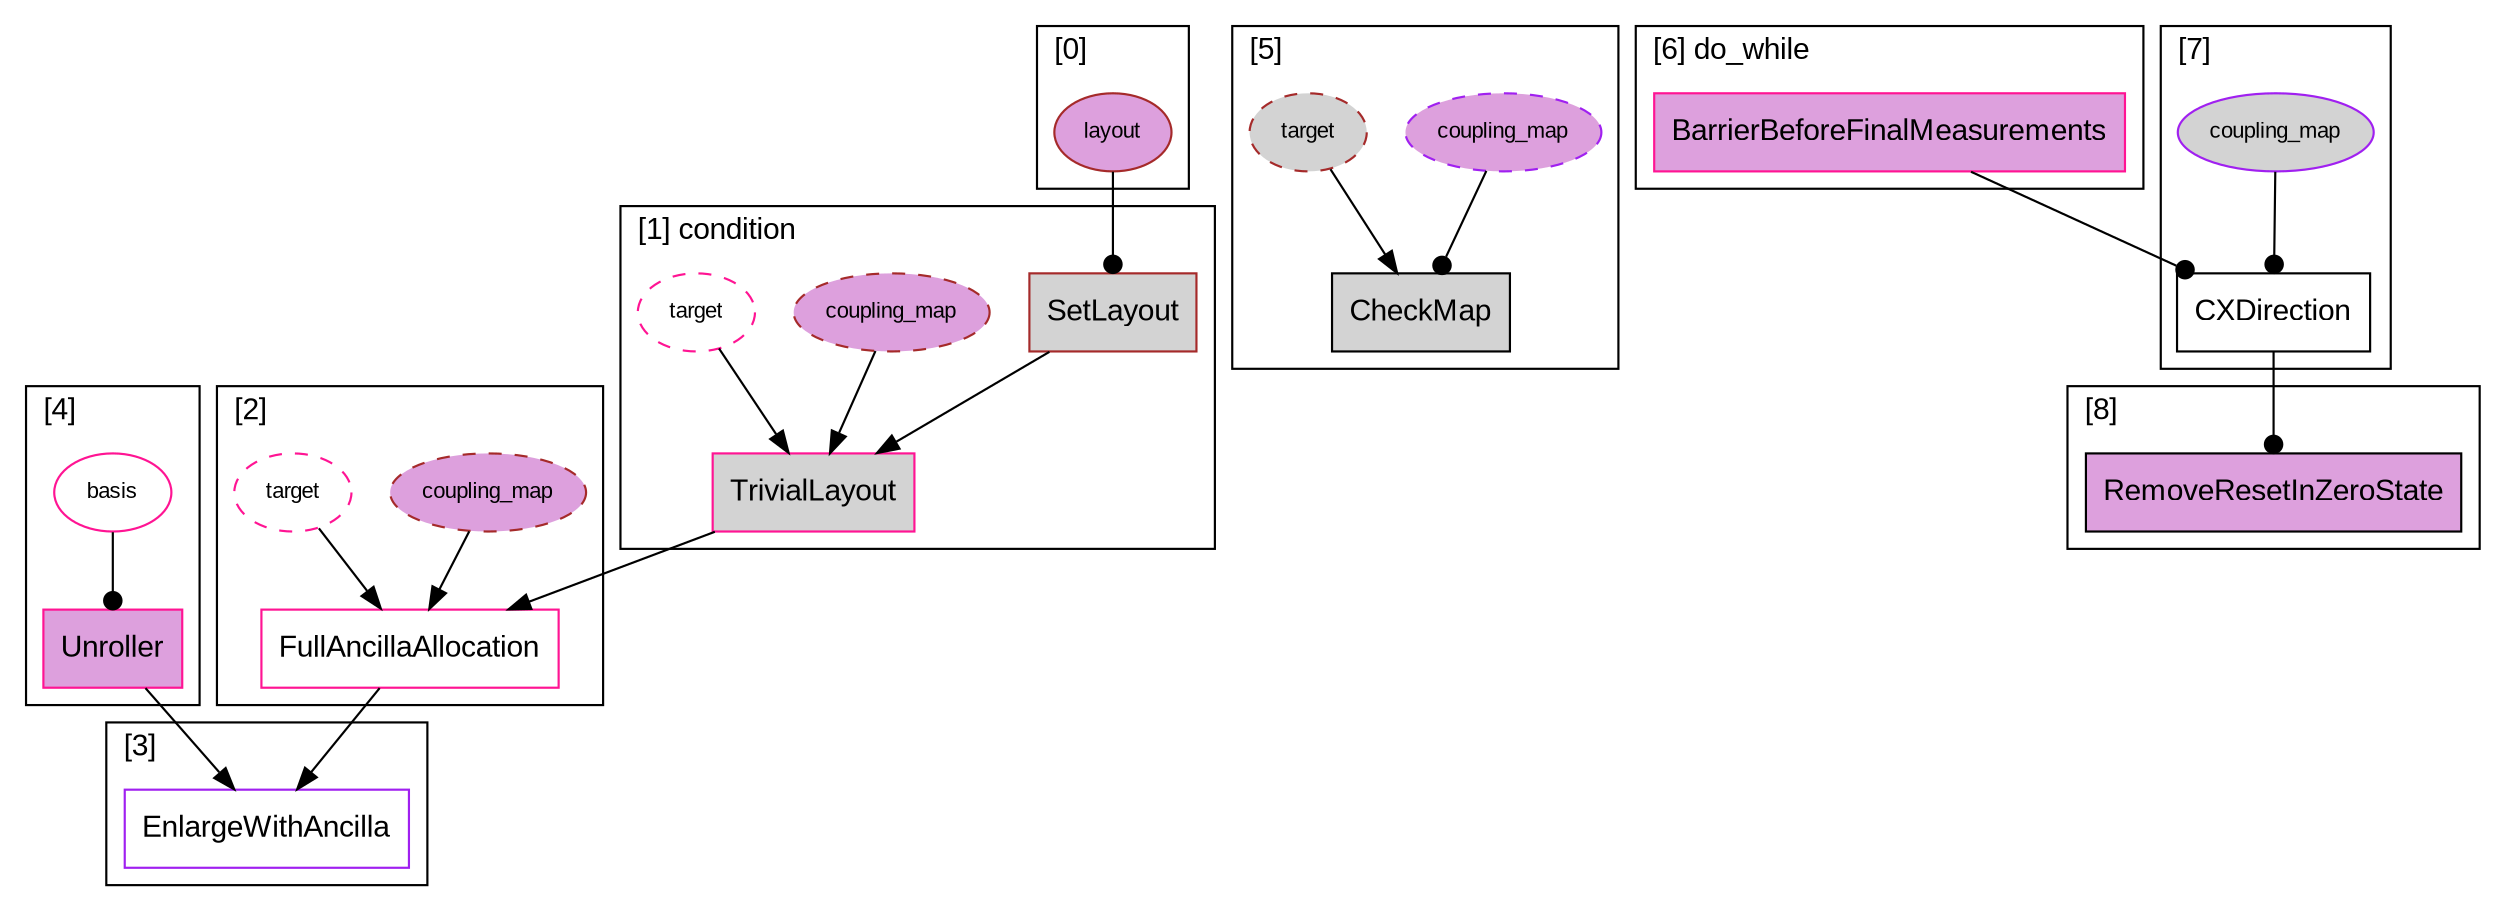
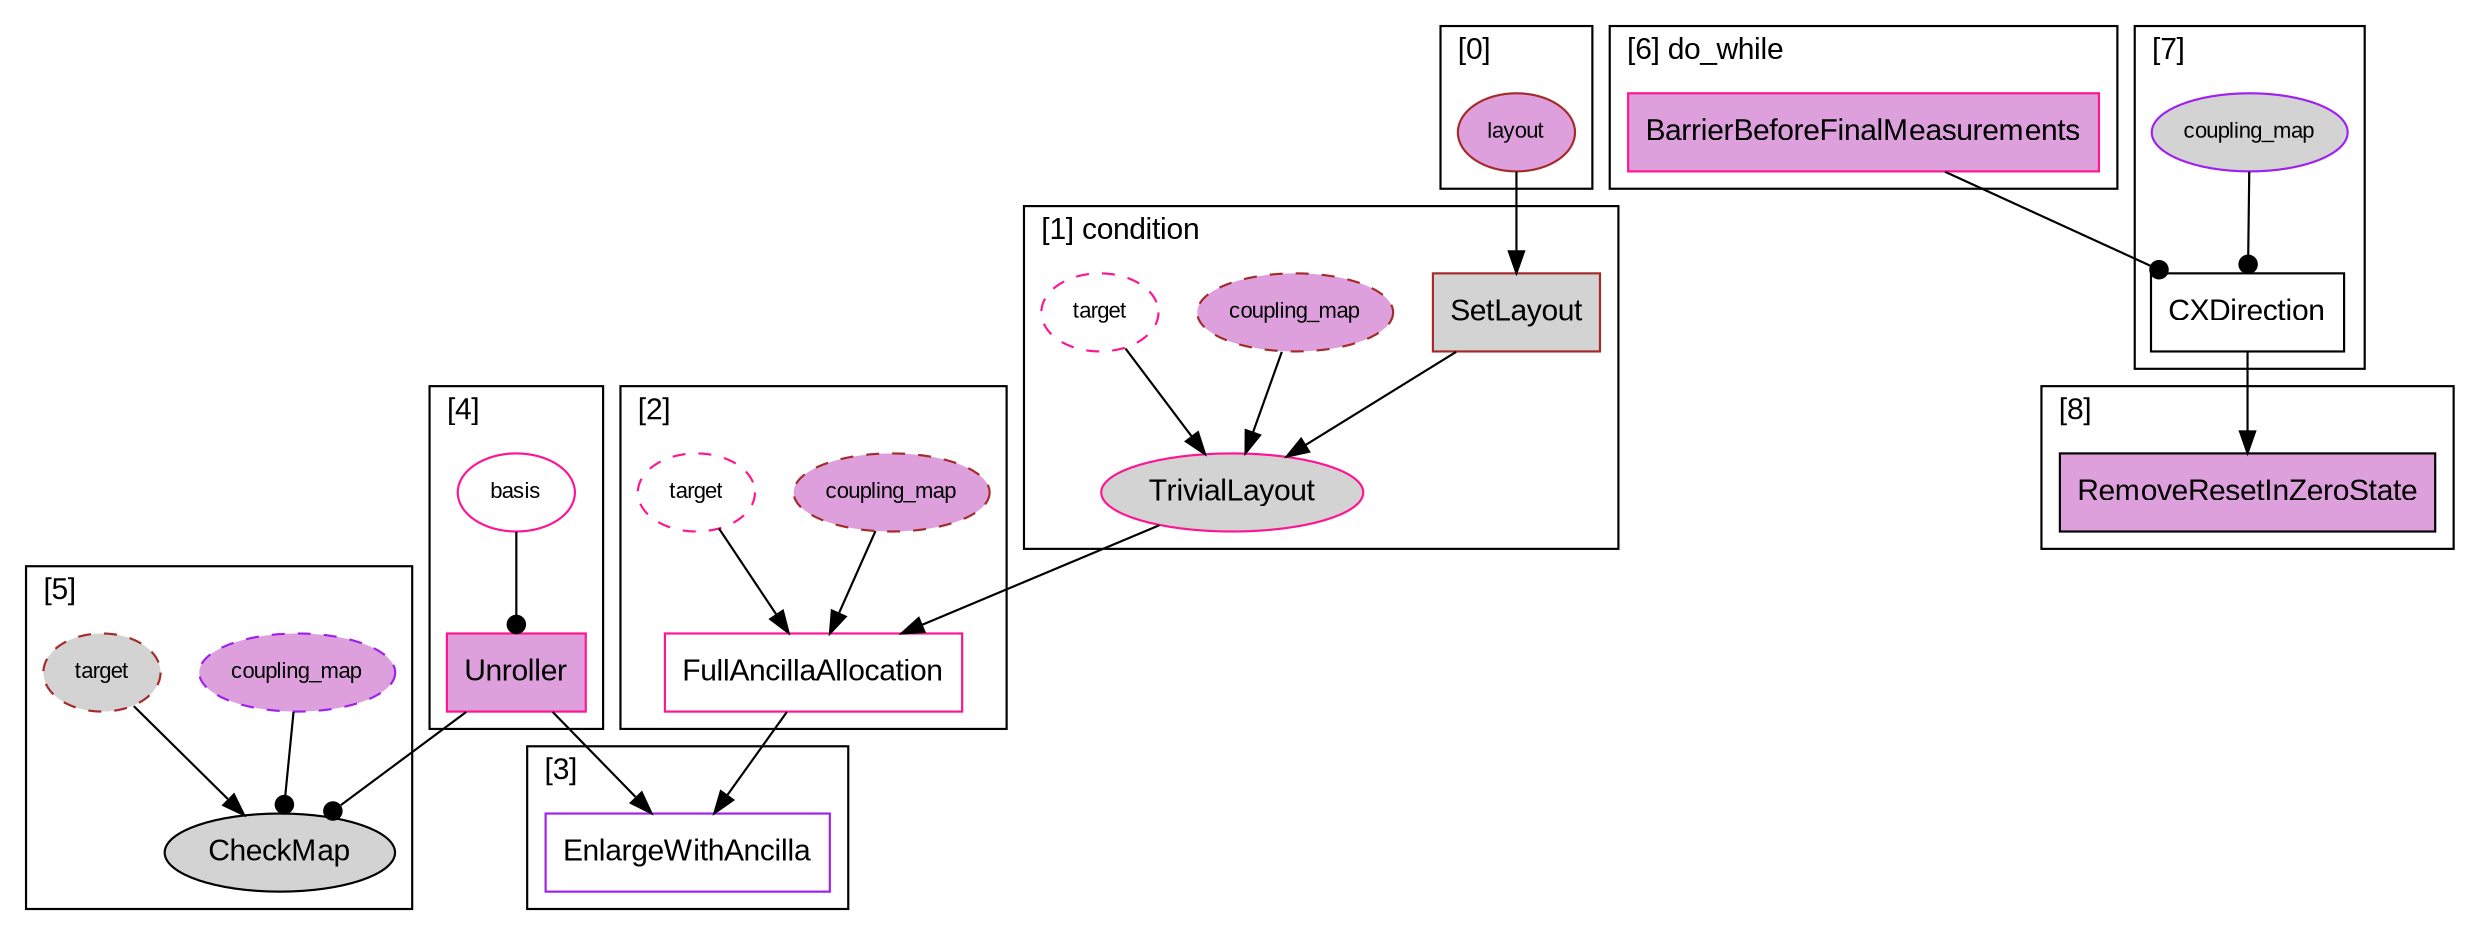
edge "layout" -> "SetLayout": arrowhead dot -> normal
node "CheckMap": shape box -> ellipse
edge "CXDirection" -> "RemoveResetInZeroState": arrowhead dot -> normal
node "TrivialLayout": shape box -> ellipse
edge "Unroller" -> "CheckMap": added
